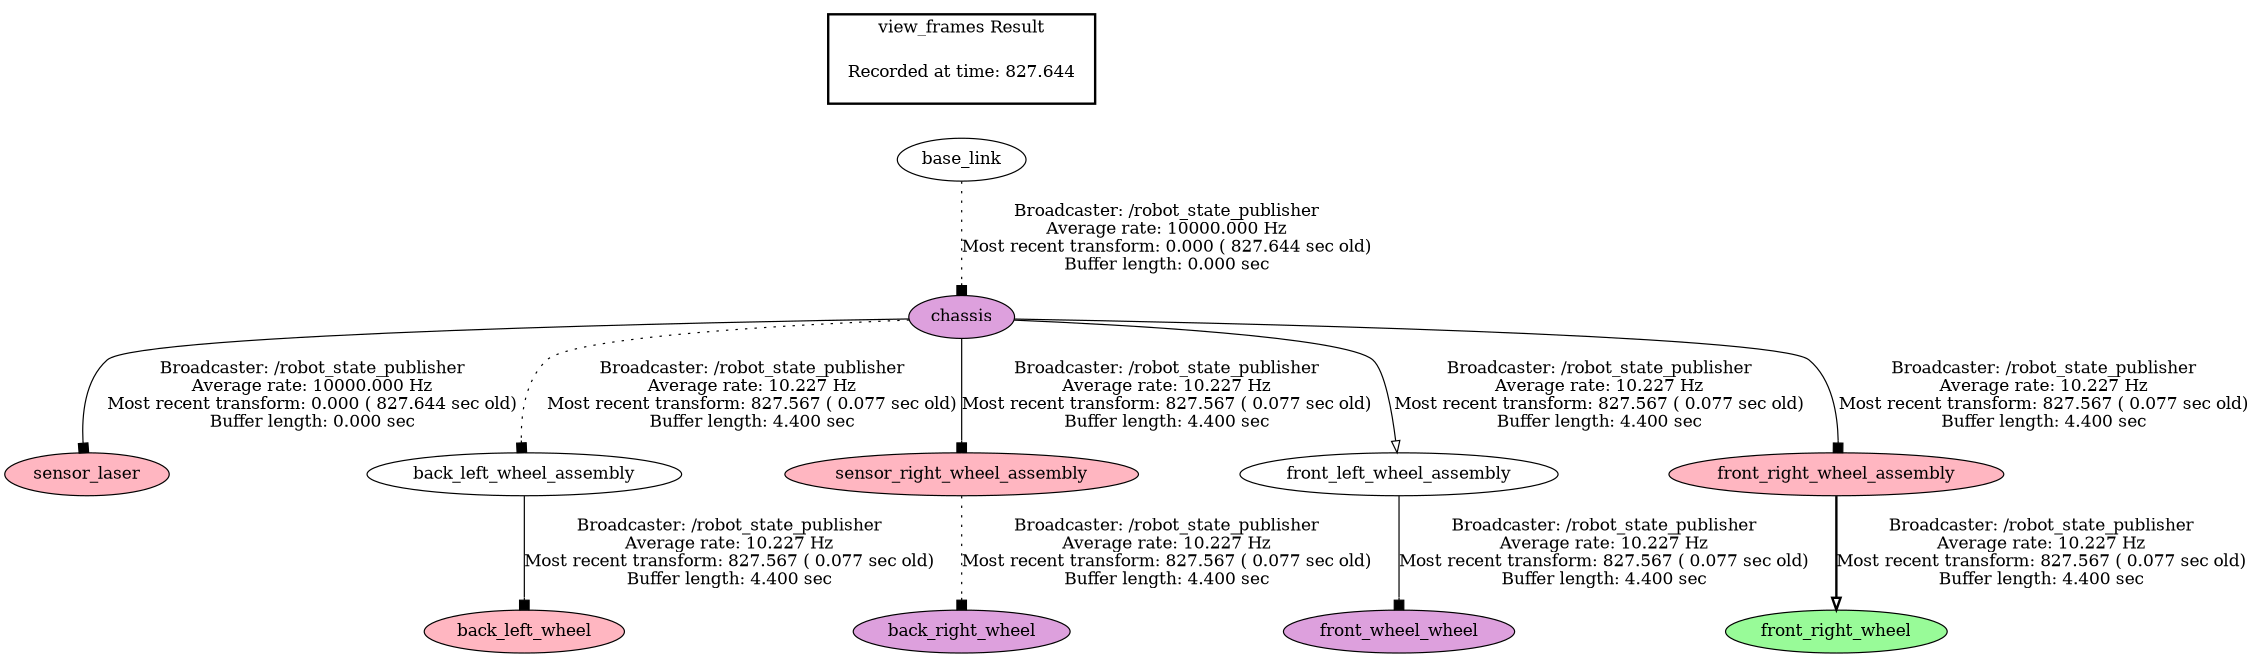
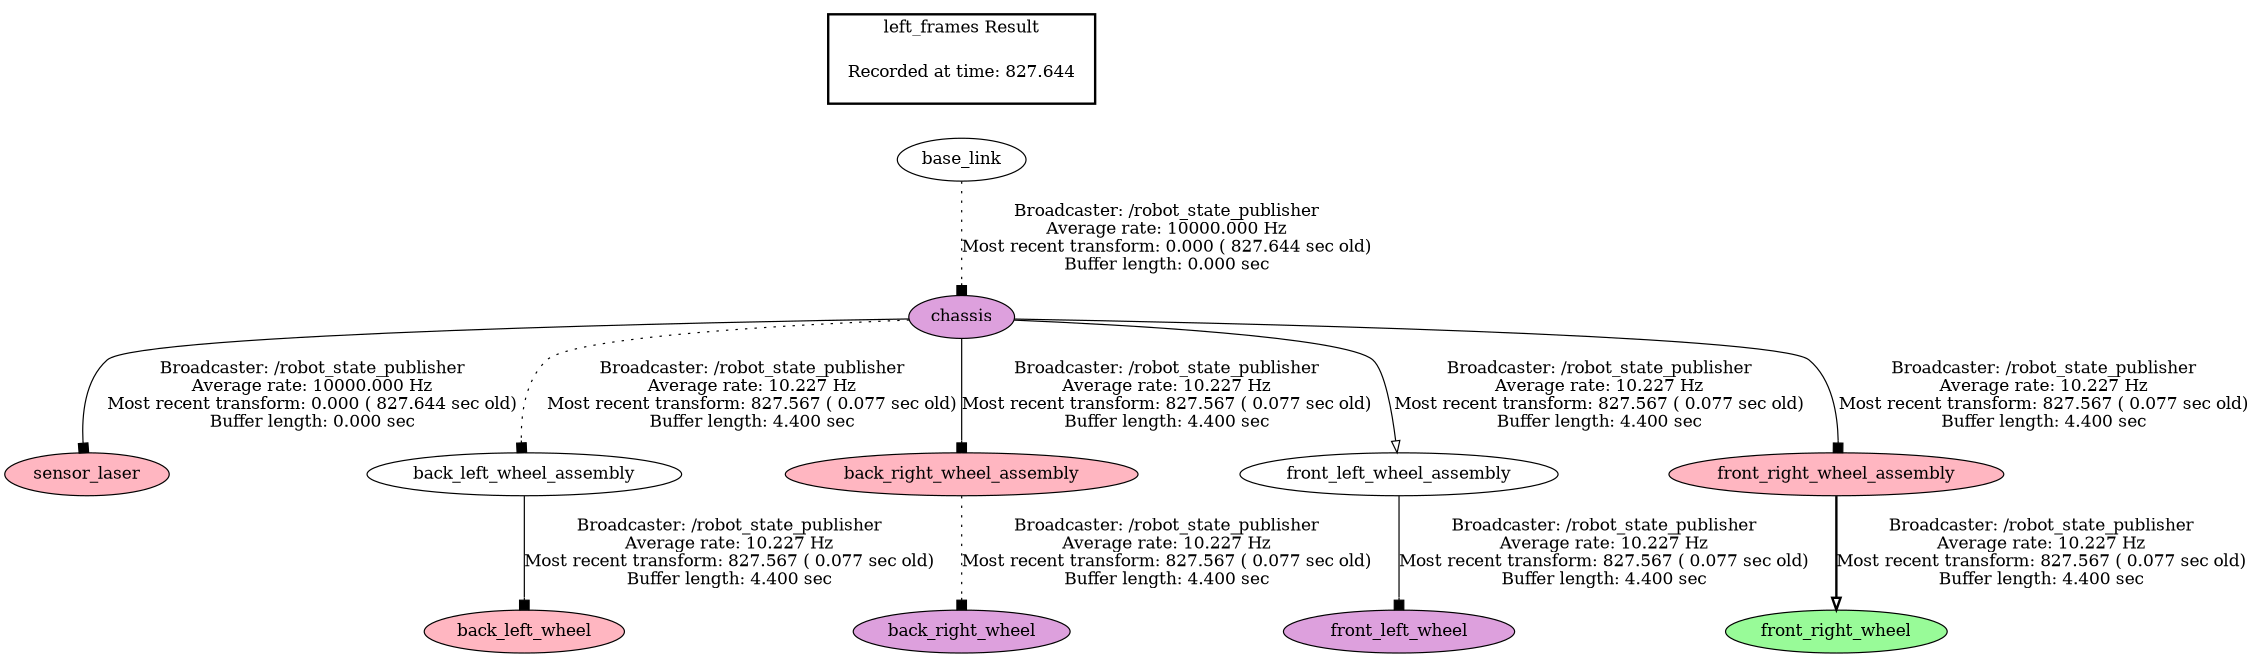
cluster "view_frames Result": label "view_frames Result" -> "left_frames Result"
node "sensor_right_wheel_assembly": label "sensor_right_wheel_assembly" -> "back_right_wheel_assembly"
node "front_wheel_wheel": label "front_wheel_wheel" -> "front_left_wheel"
